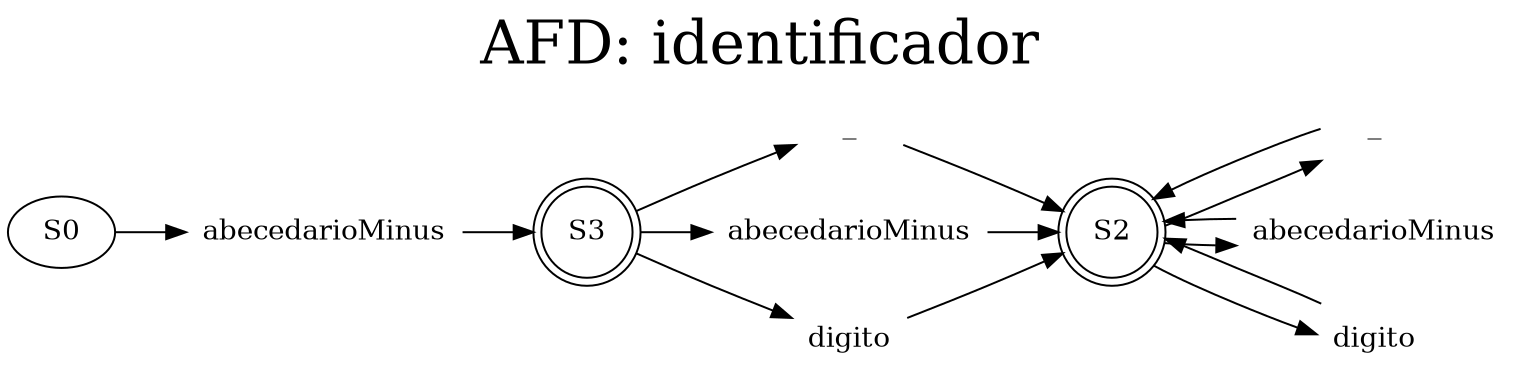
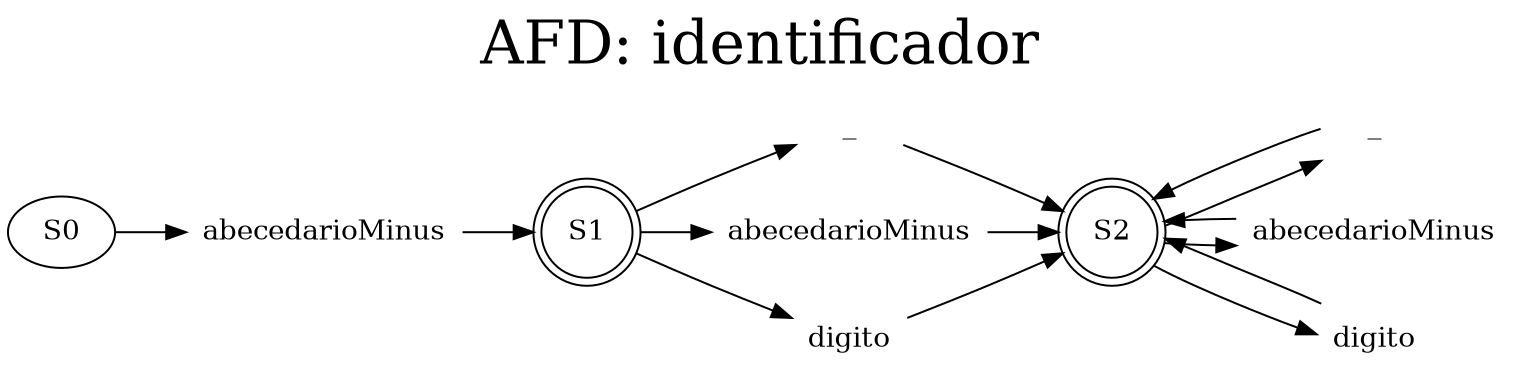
node "S3": label "S3" -> "S1"
